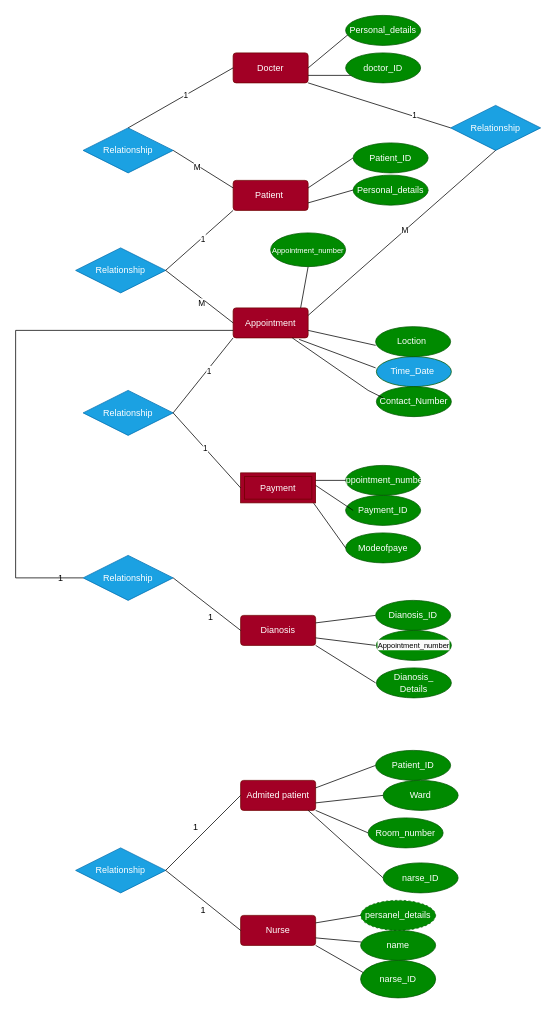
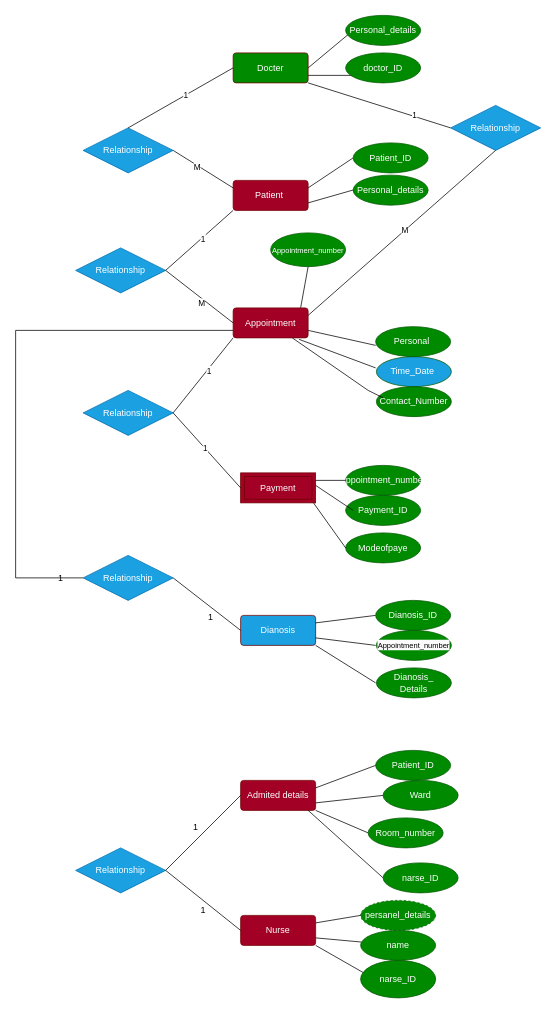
node "Docter": fillcolor #a20025 -> #008a00
node "Loction": label "Loction" -> "Personal"
node "Dianosis": fillcolor #a20025 -> #1ba1e2
node "Admited patient": label "Admited patient" -> "Admited details"
